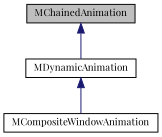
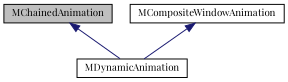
edge "MCompositeWindowAnimation" -> "MDynamicAnimation": reversed
